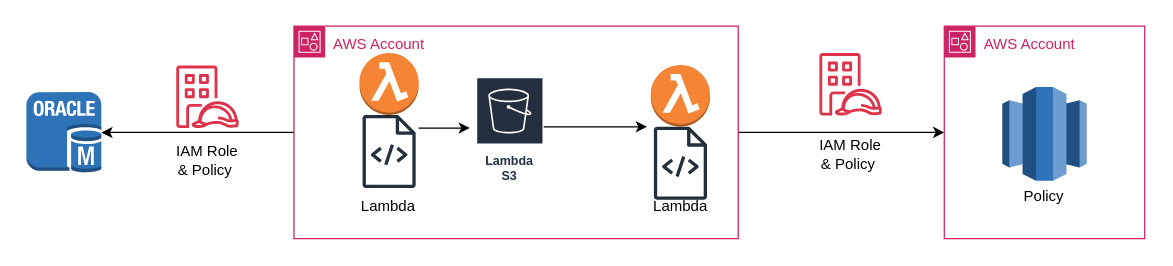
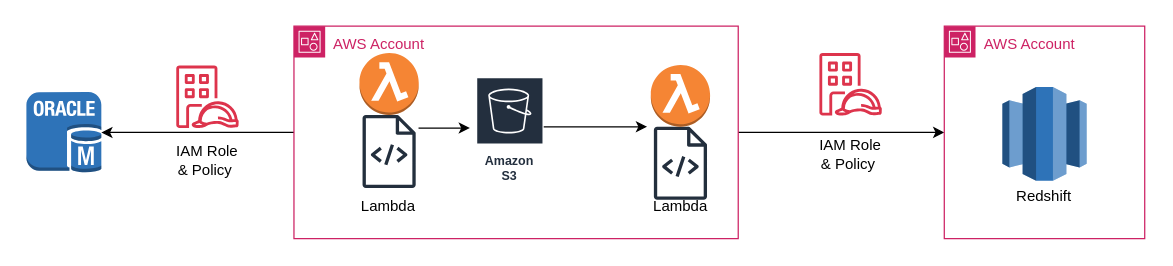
node "Lambda S3": label "Lambda S3" -> "Amazon S3"
node "Policy": label "Policy" -> "Redshift"
